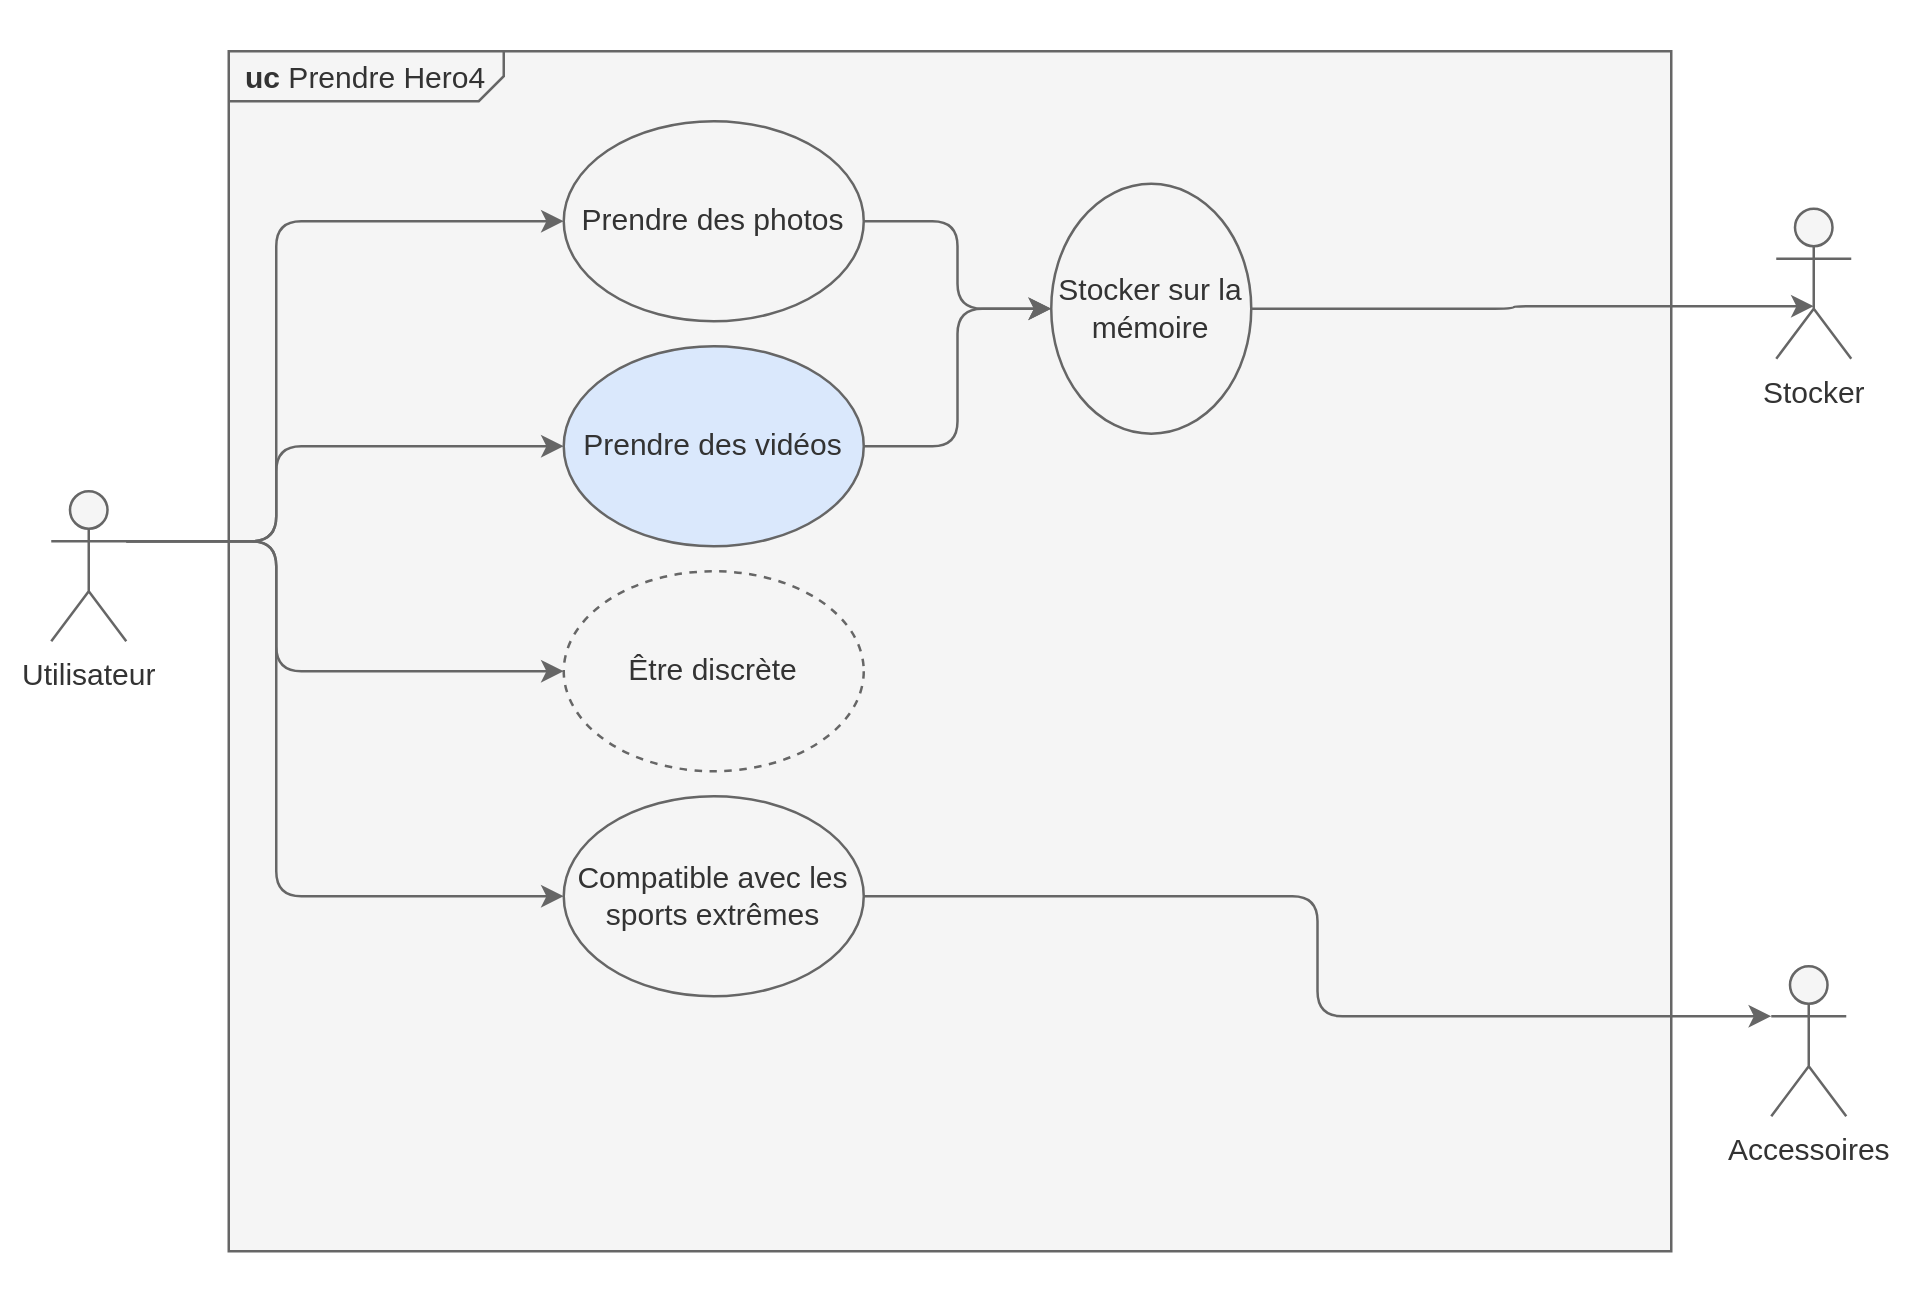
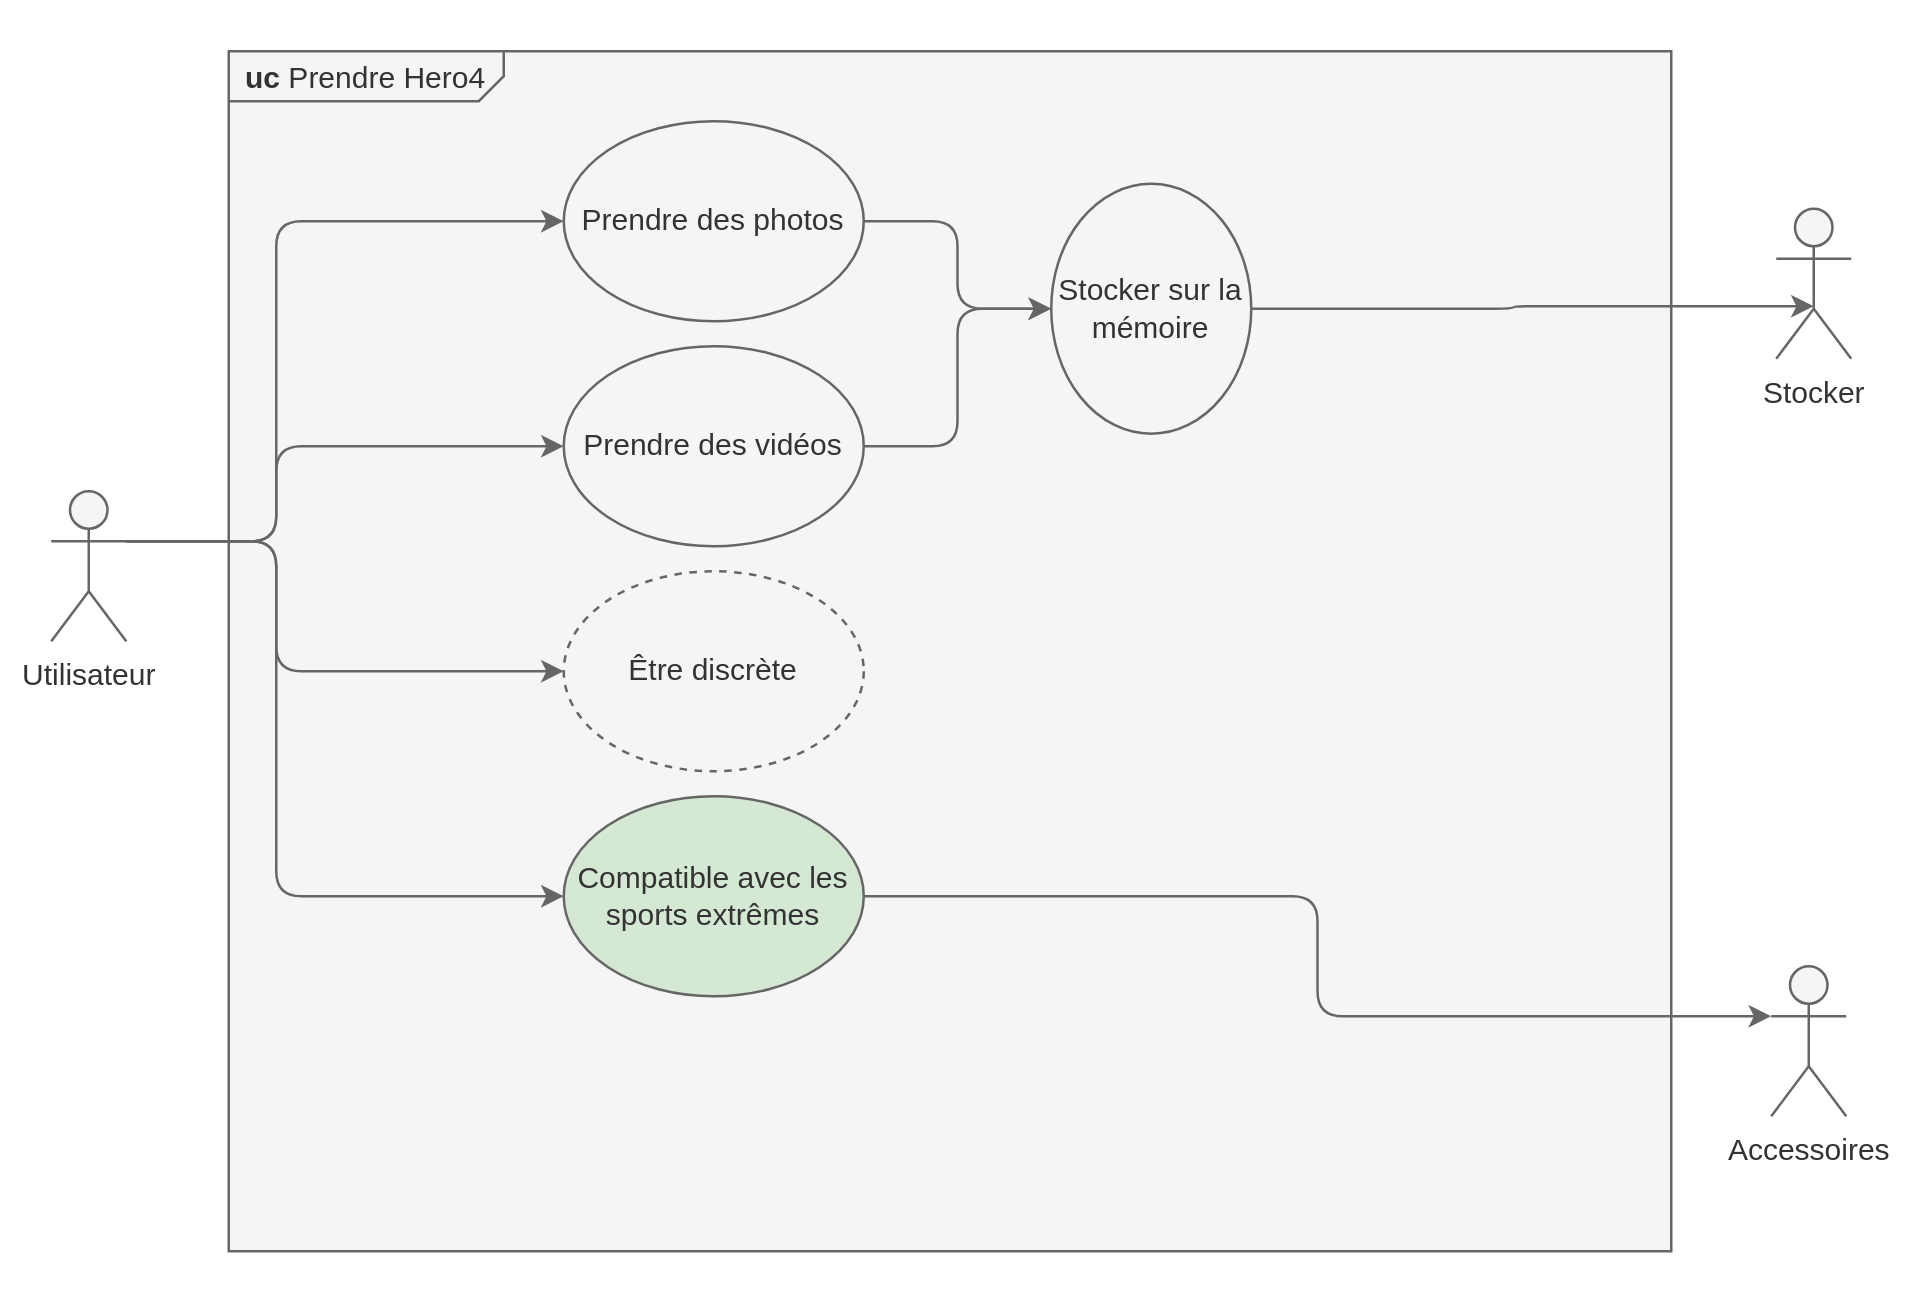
node "Prendre des vidéos": fillcolor #dae8fc -> #f5f5f5
node "Compatible avec les sports extrêmes": fillcolor #f5f5f5 -> #d5e8d4
